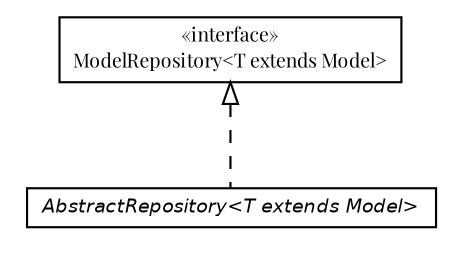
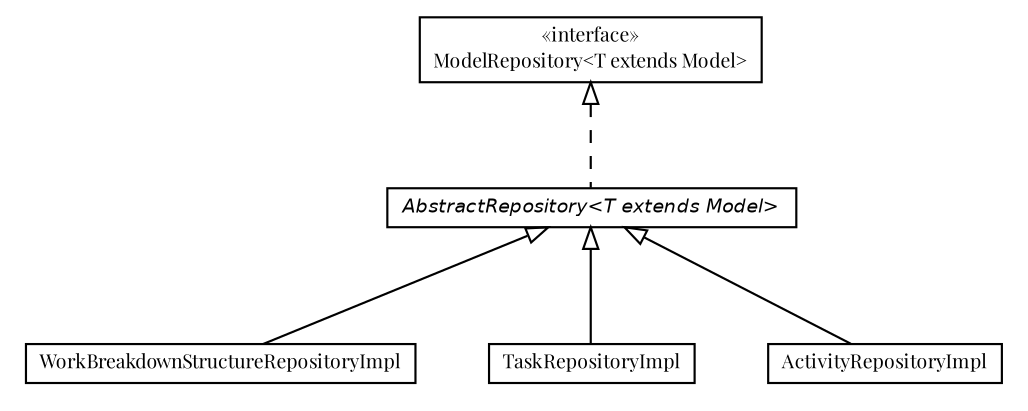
node "WorkBreakdownStructureRepositoryImpl": added
node "TaskRepositoryImpl": added
node "ActivityRepositoryImpl": added
